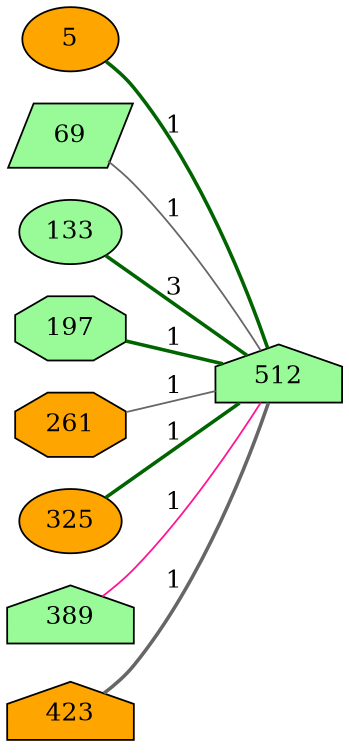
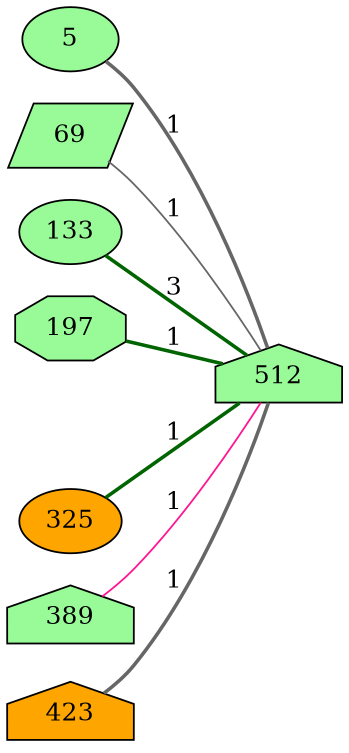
node "5": fillcolor orange -> palegreen
edge "5" -- "512": color darkgreen -> gray40
node "261": removed
